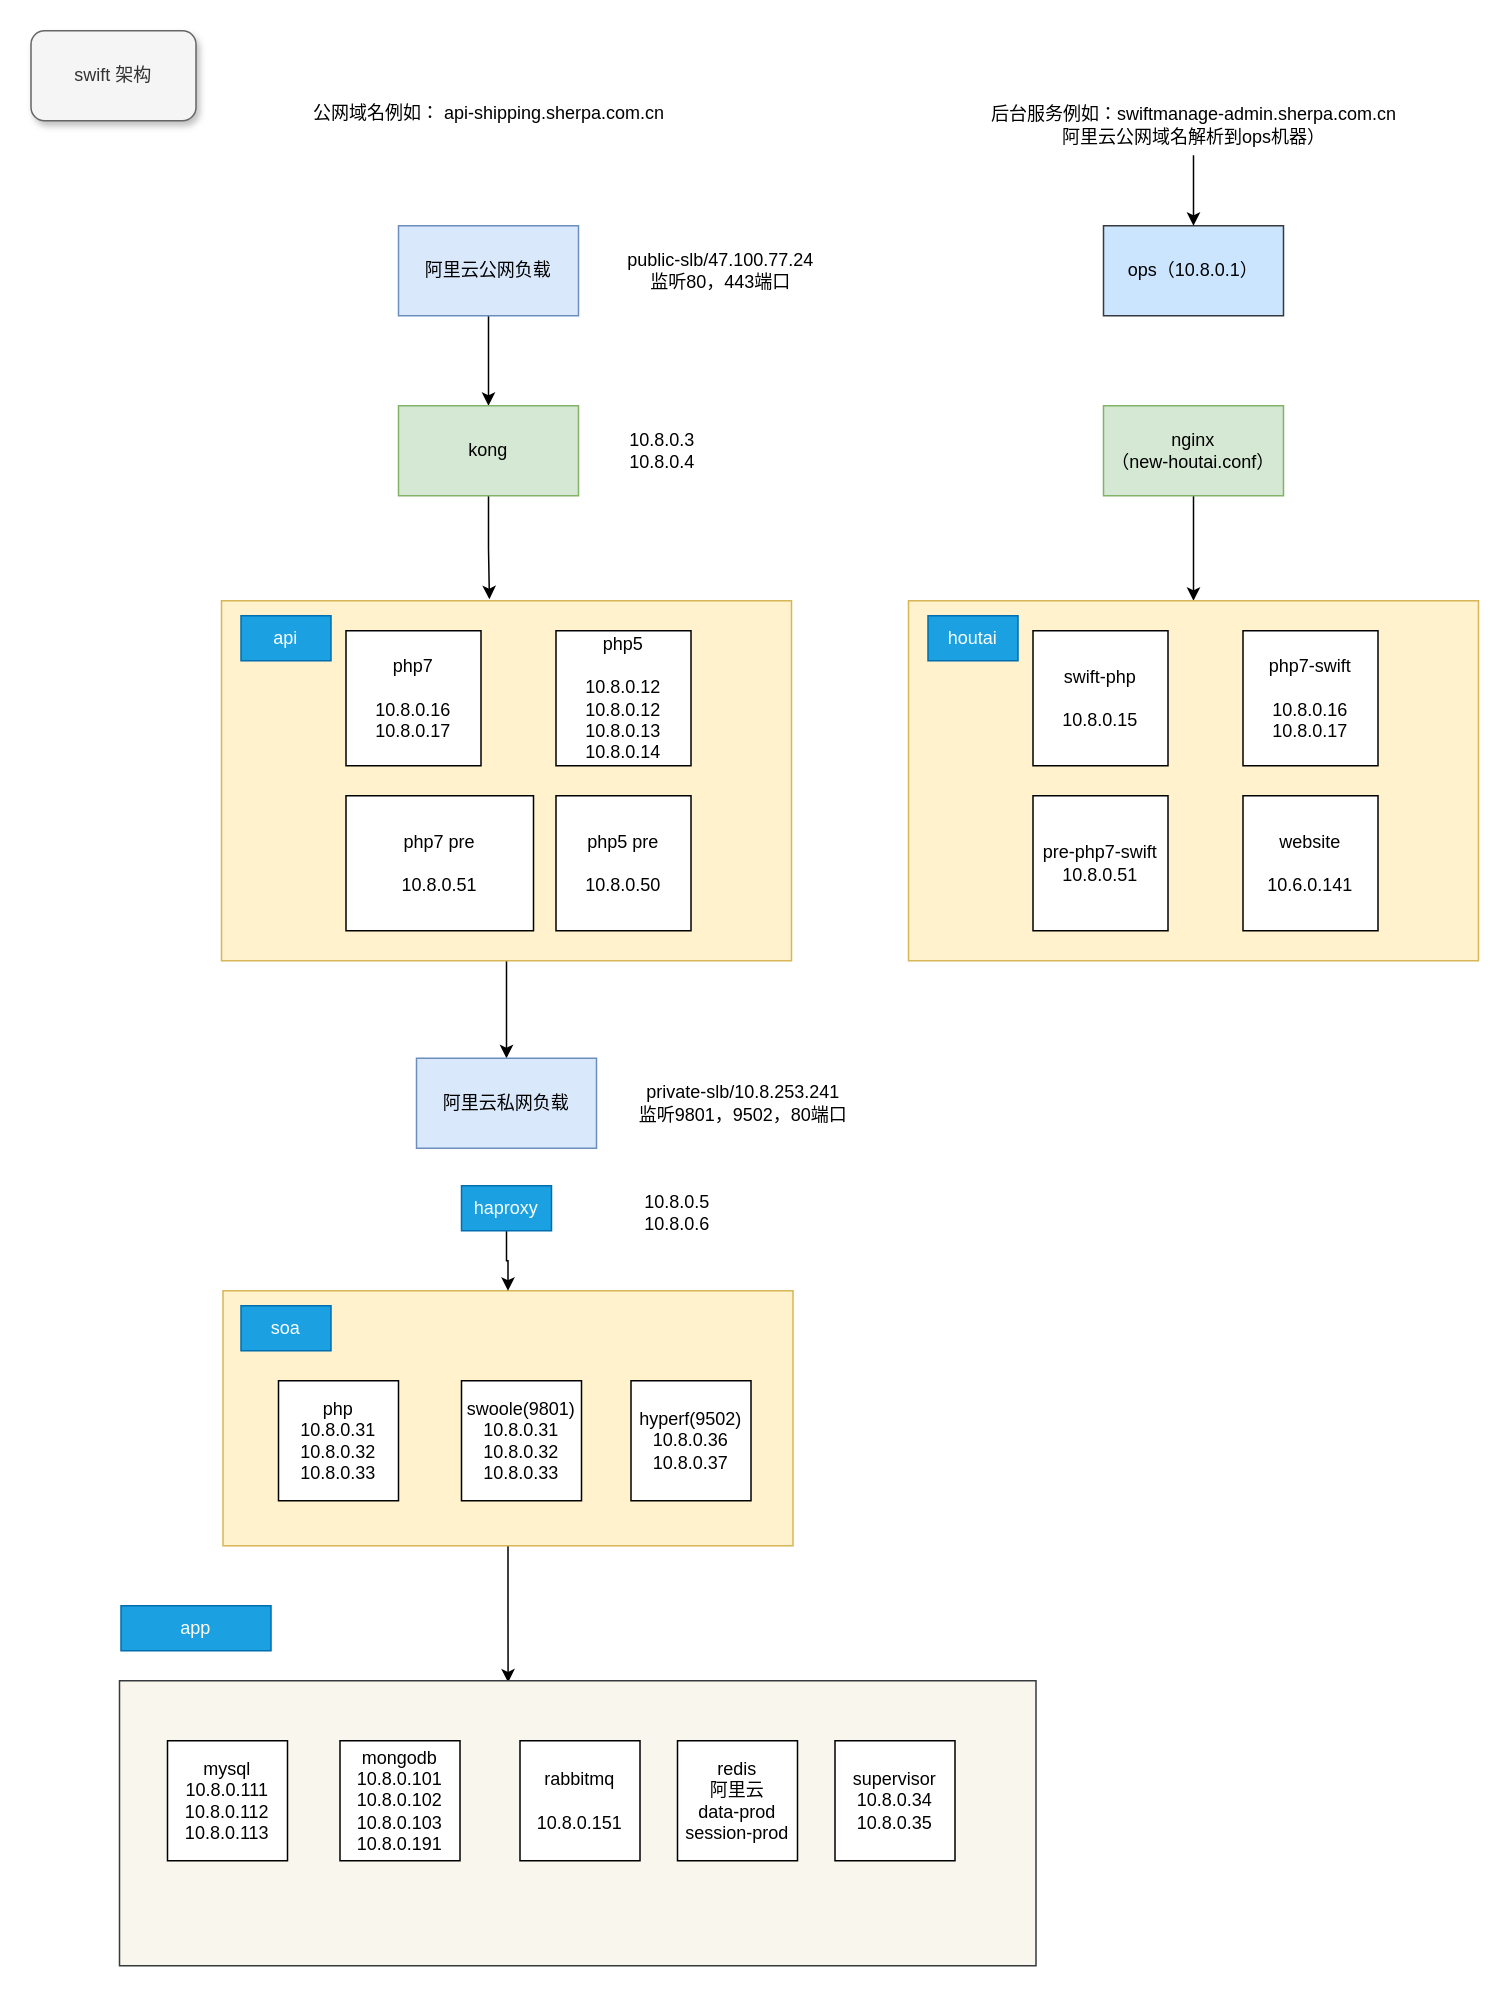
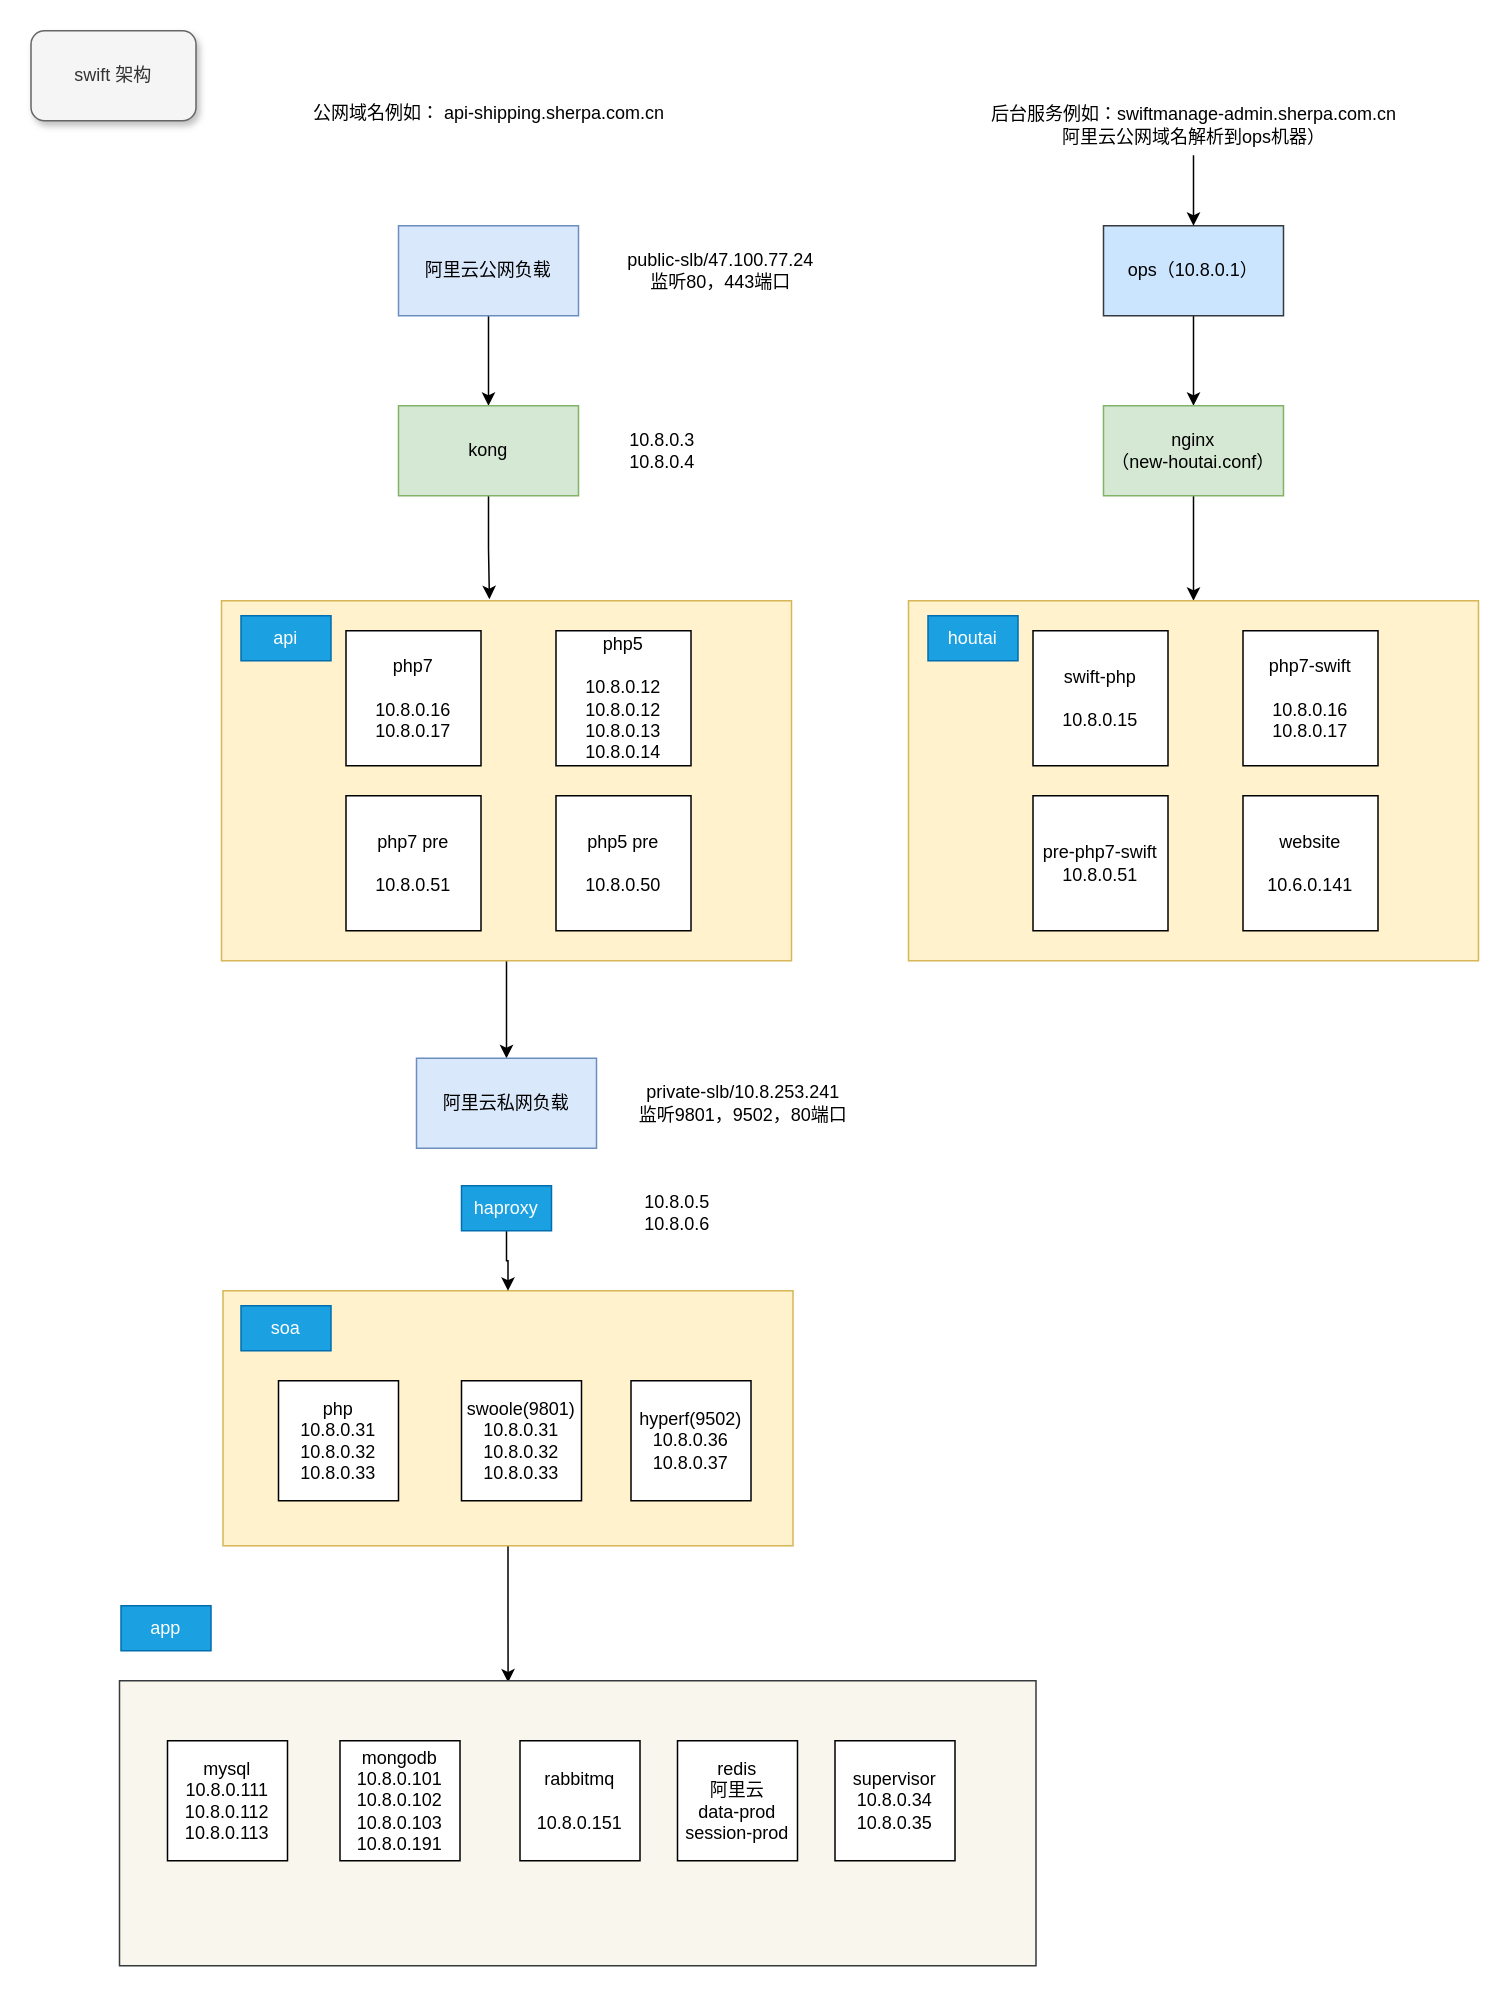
edge "ops（10.8.0.1）" -> "nginx （new-houtai.conf）": added
node "php7 pre 10.8.0.51": size 188x135 -> 135x135
node "app": size 150x45 -> 90x45
